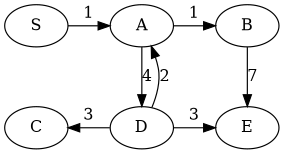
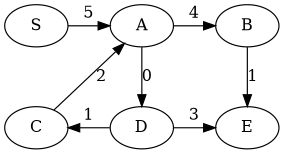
edge "S" -> "A": label "1" -> "5"
edge "A" -> "B": label "1" -> "4"
edge "A" -> "D": label "4" -> "0"
edge "B" -> "E": label "7" -> "1"
edge "D" -> "A": now "C" -> "A"
edge "D" -> "C": label "3" -> "1"
